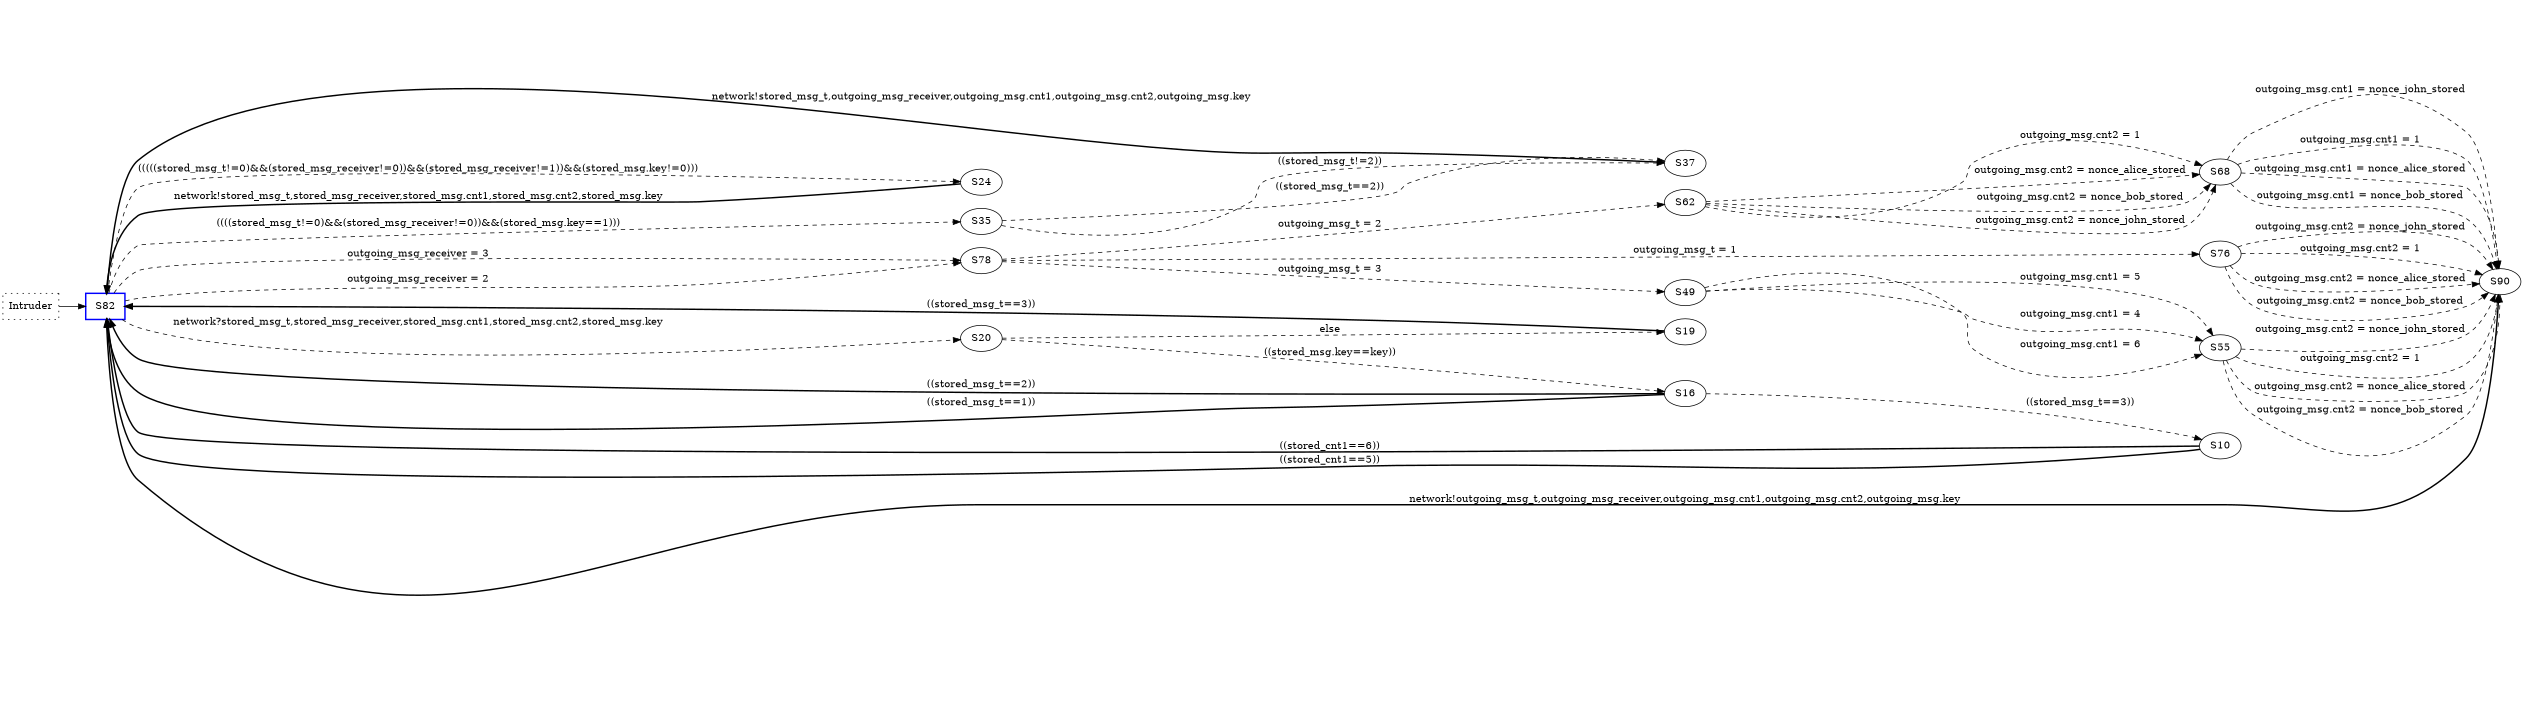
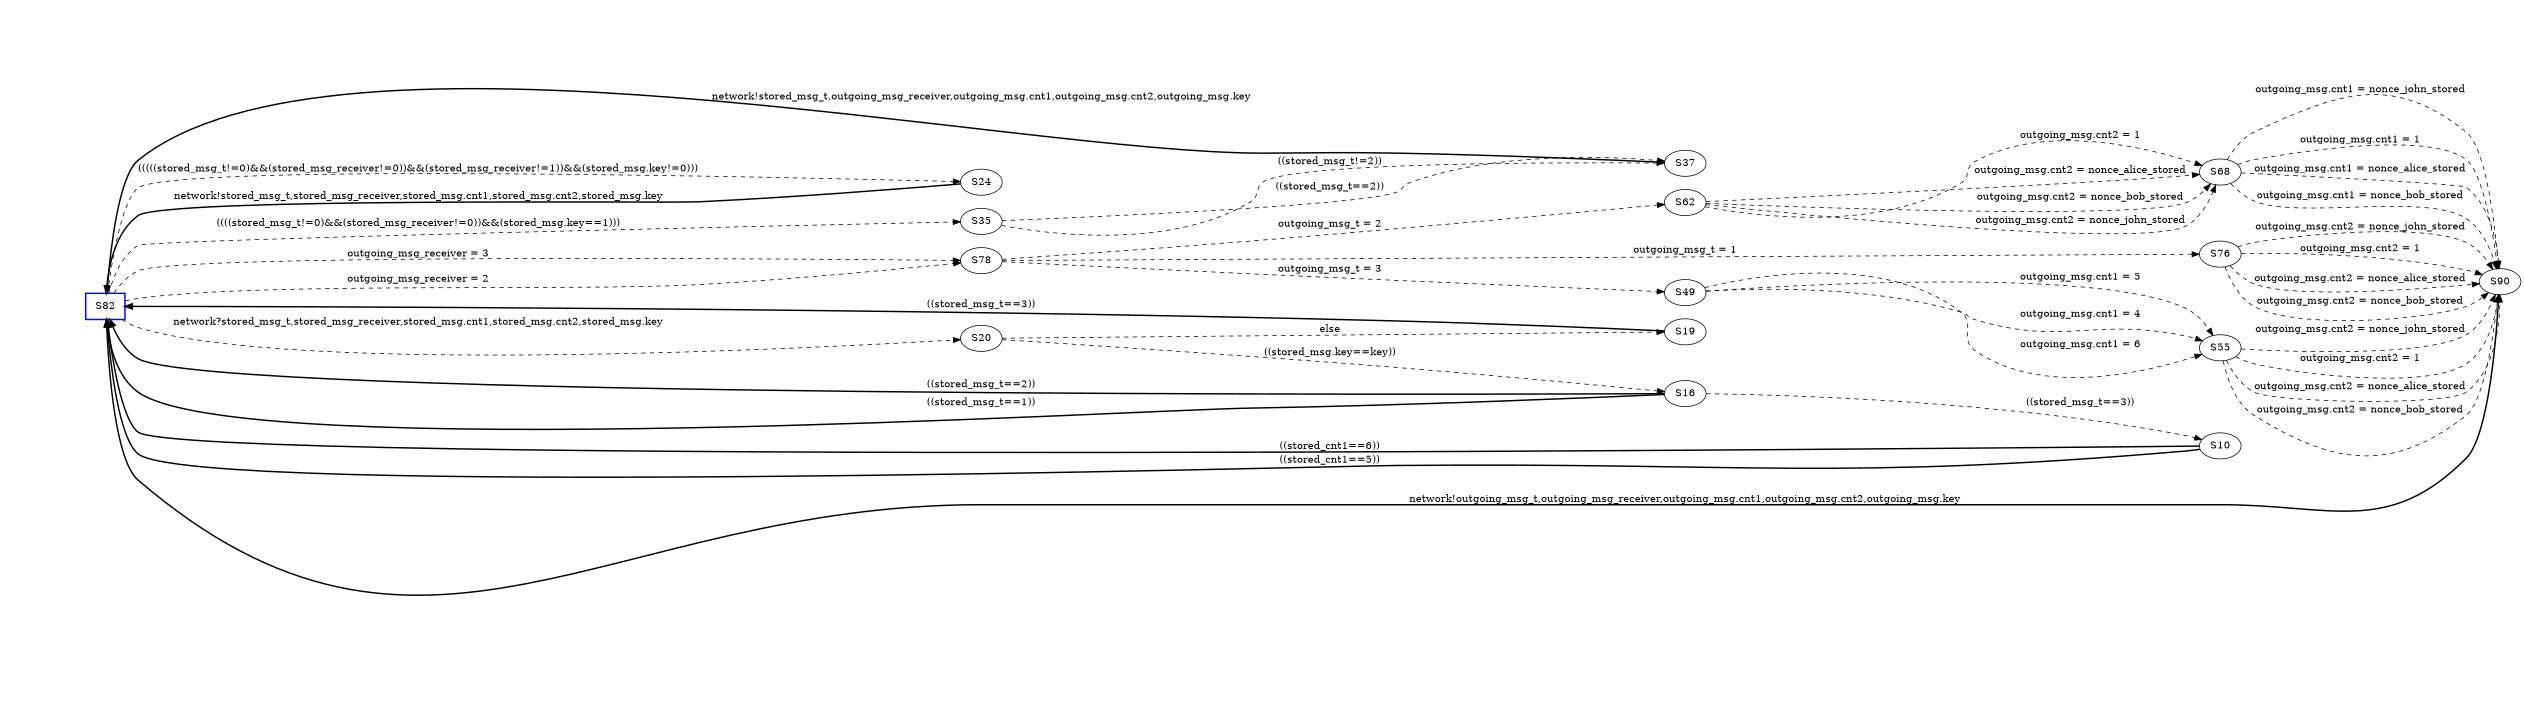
node "Intruder": removed
